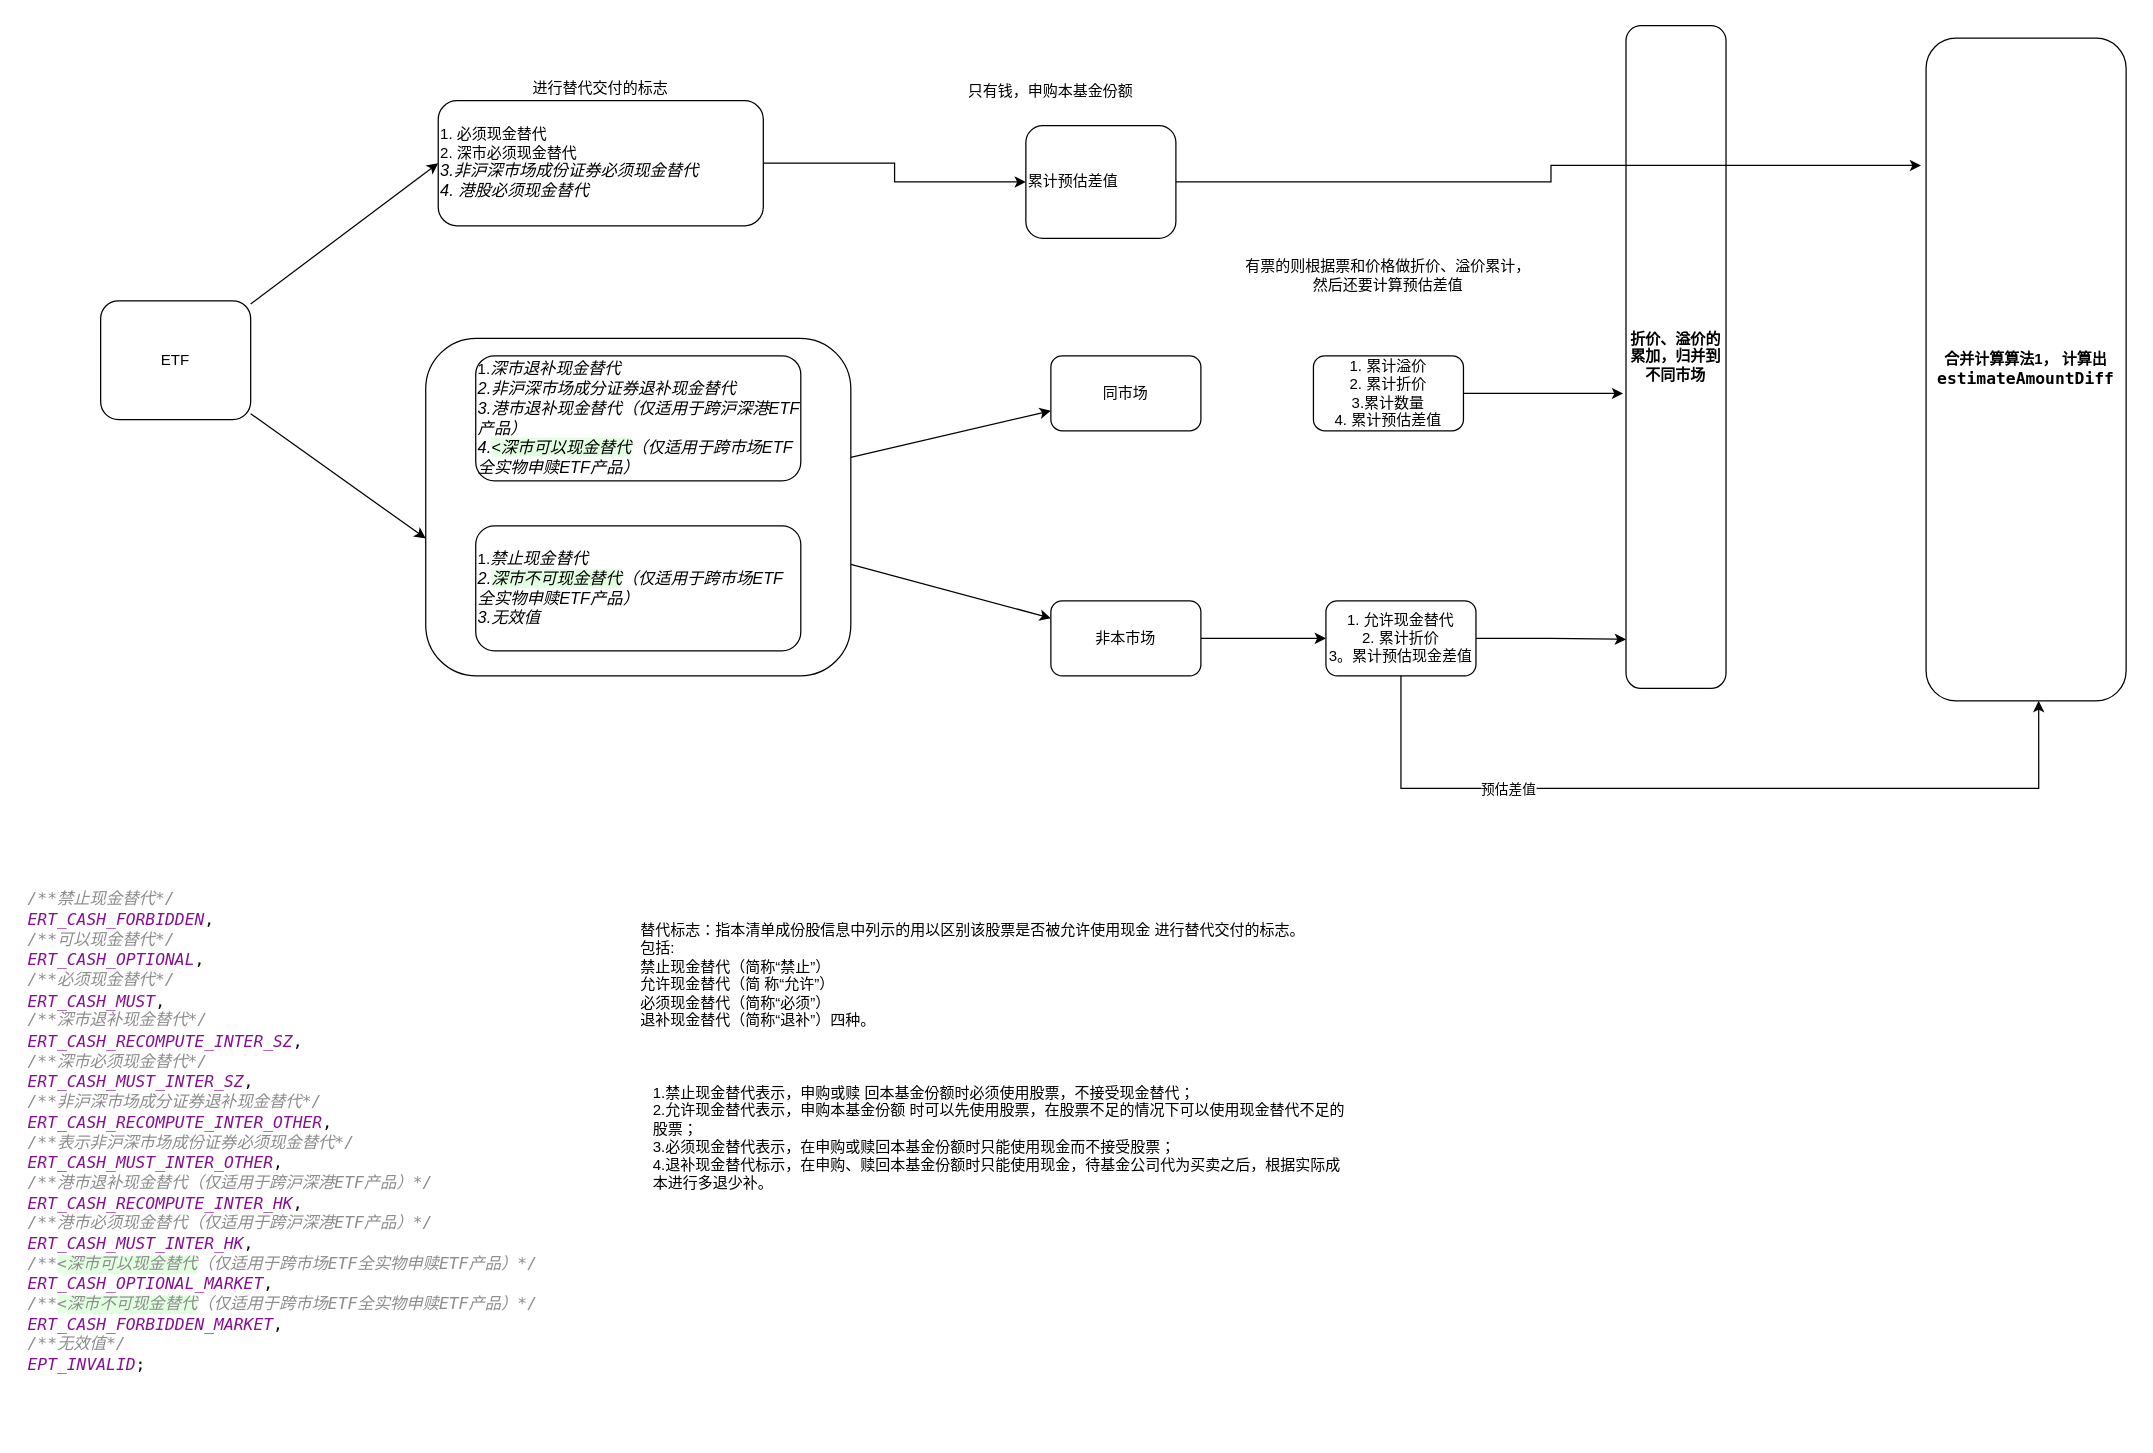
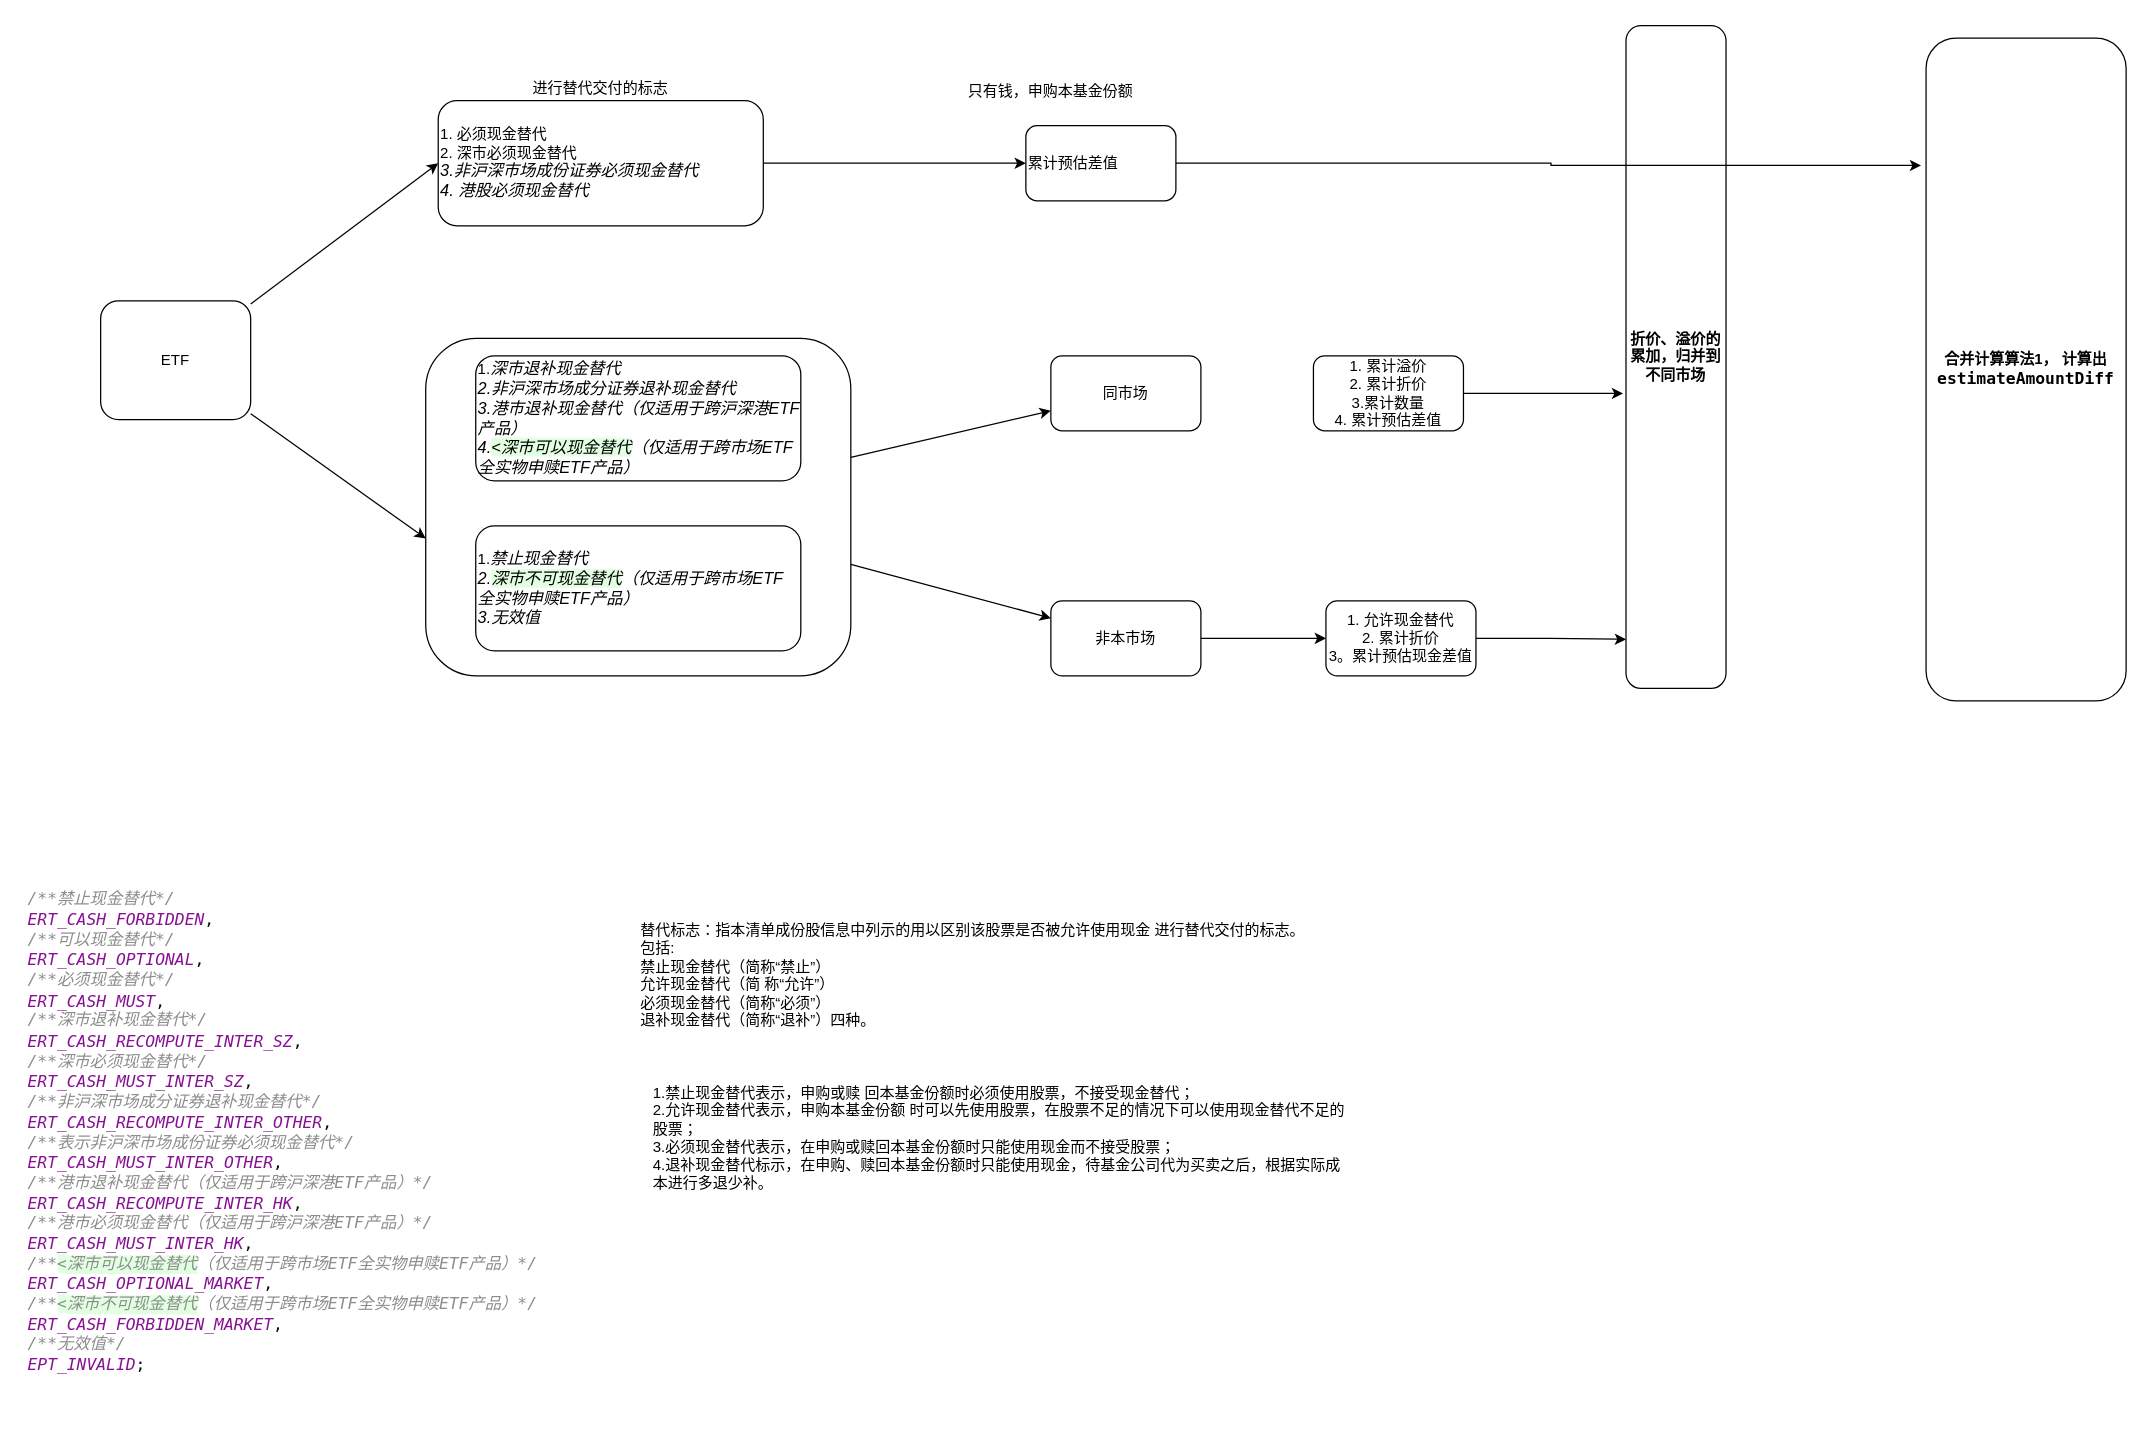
node "累计预估差值": size 150x113 -> 150x75
node "有票的则根据票和价格做折价、溢价累计，然后还要计算预估差值": removed
edge "1. 允许现金替代 2. 累计折价 3。累计预估现金差值" -> "合并计算算法1， 计算出estimateAmountDiff": removed, label "预估差值"
